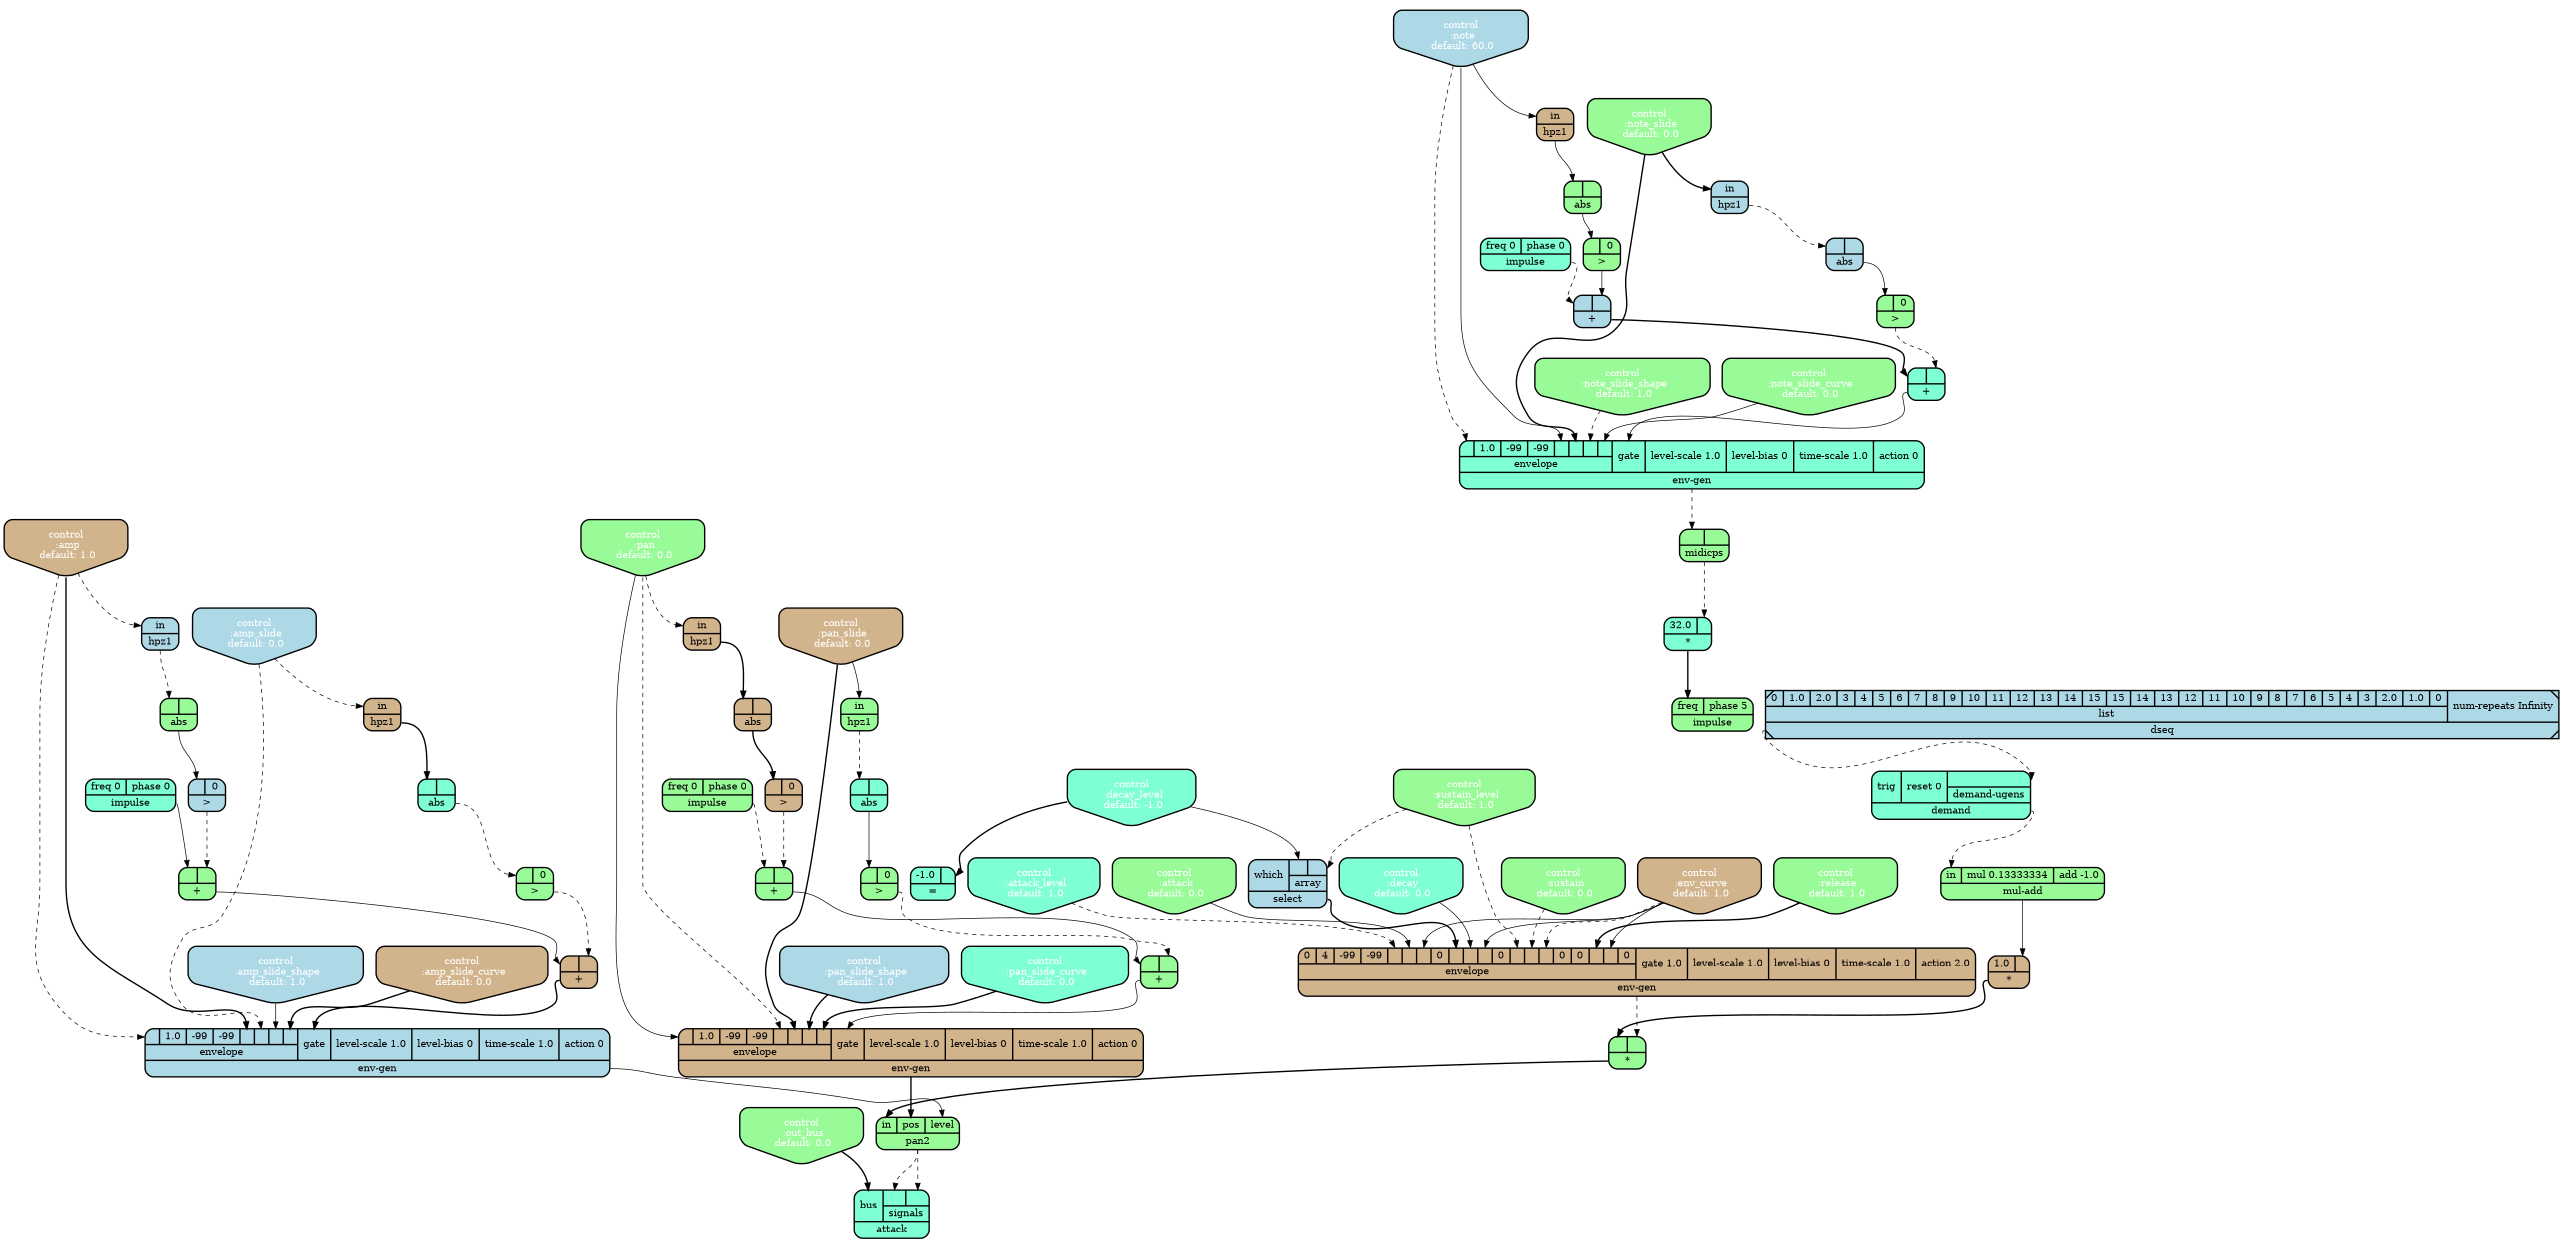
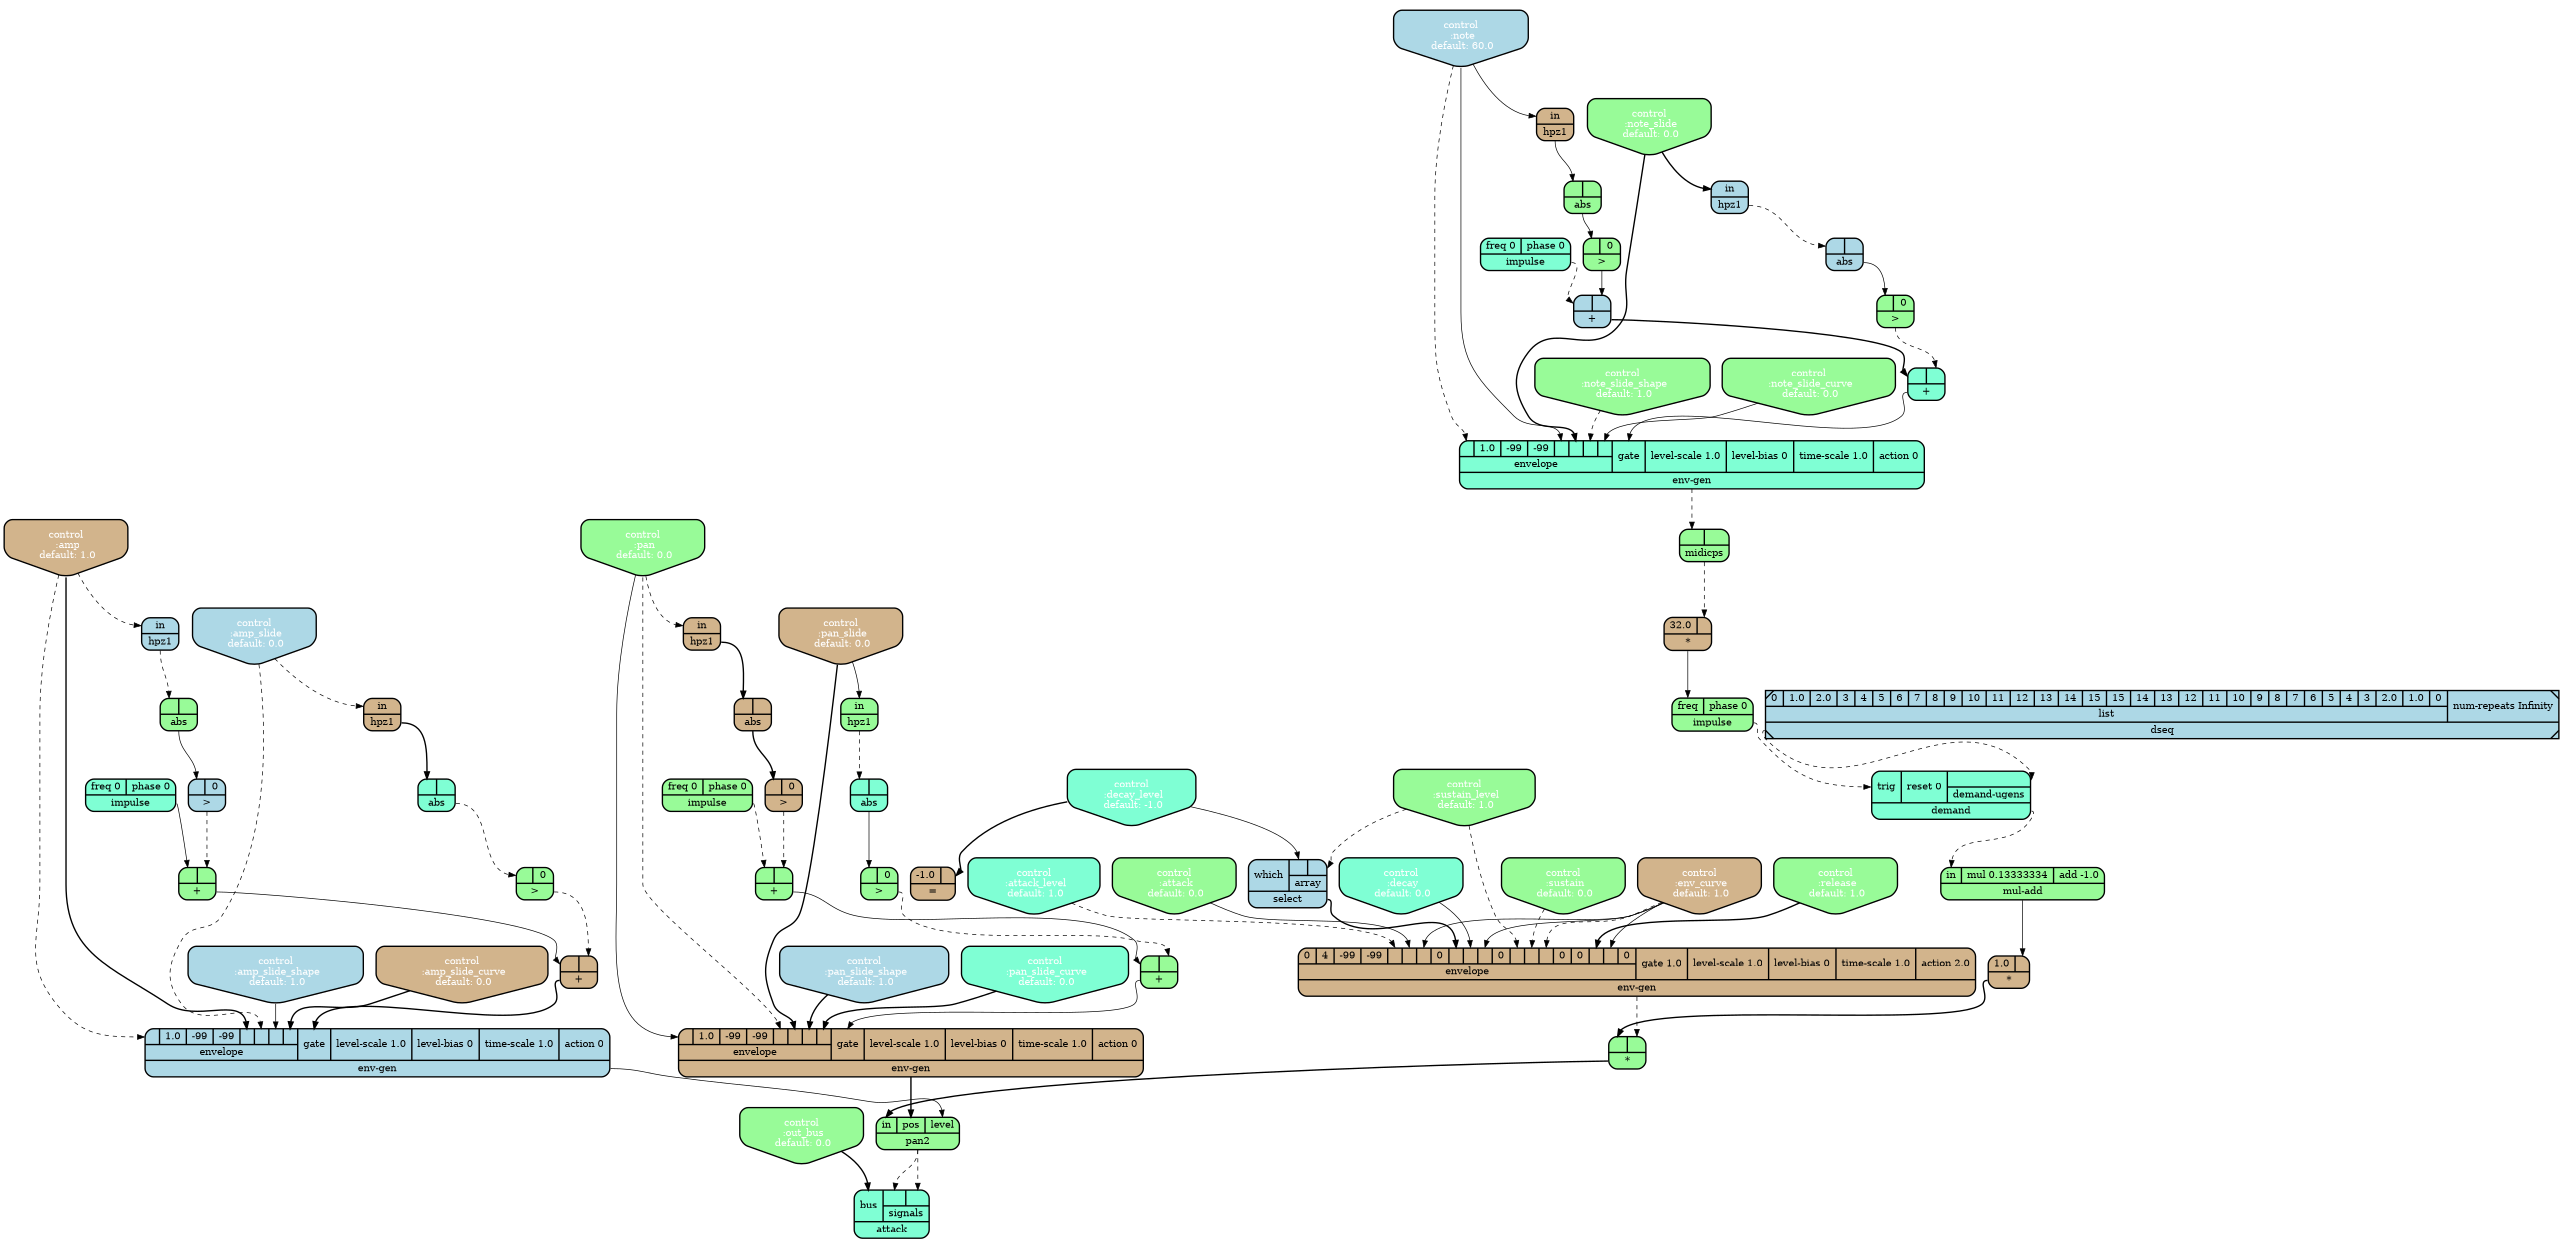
node "32.0": fillcolor aquamarine -> tan
edge "32.0" -> "freq": style bold -> solid
node "freq": text "phase 5" -> "phase 0"
edge "freq" -> "trig": added
node "-1.0": fillcolor aquamarine -> tan
